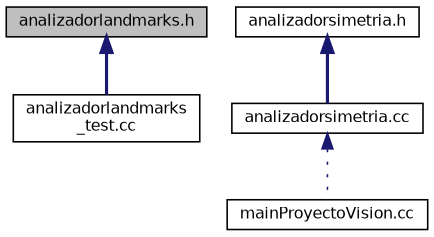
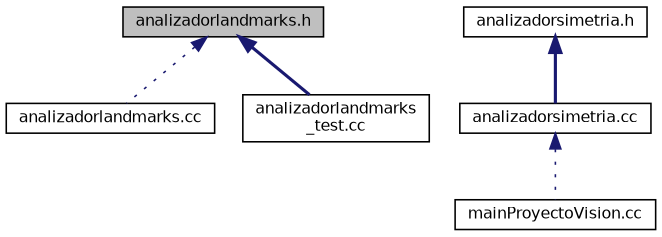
node "analizadorlandmarks.cc": added
